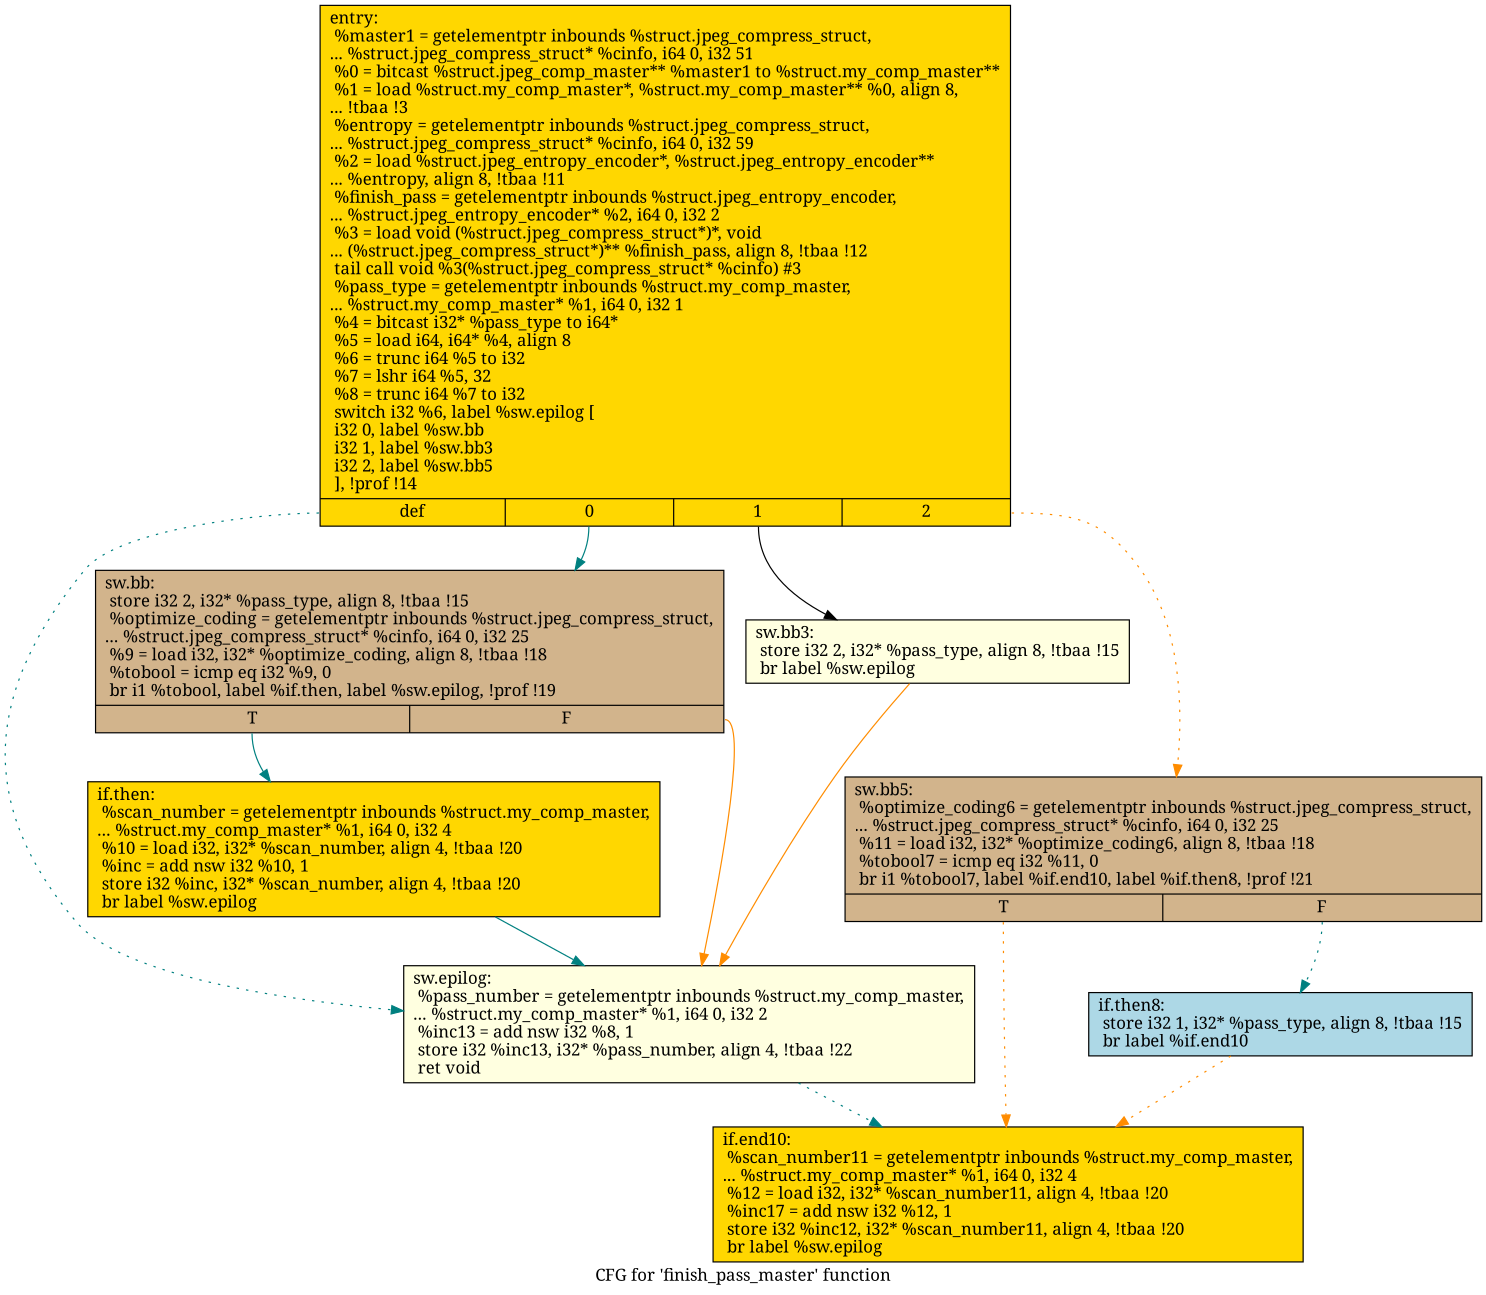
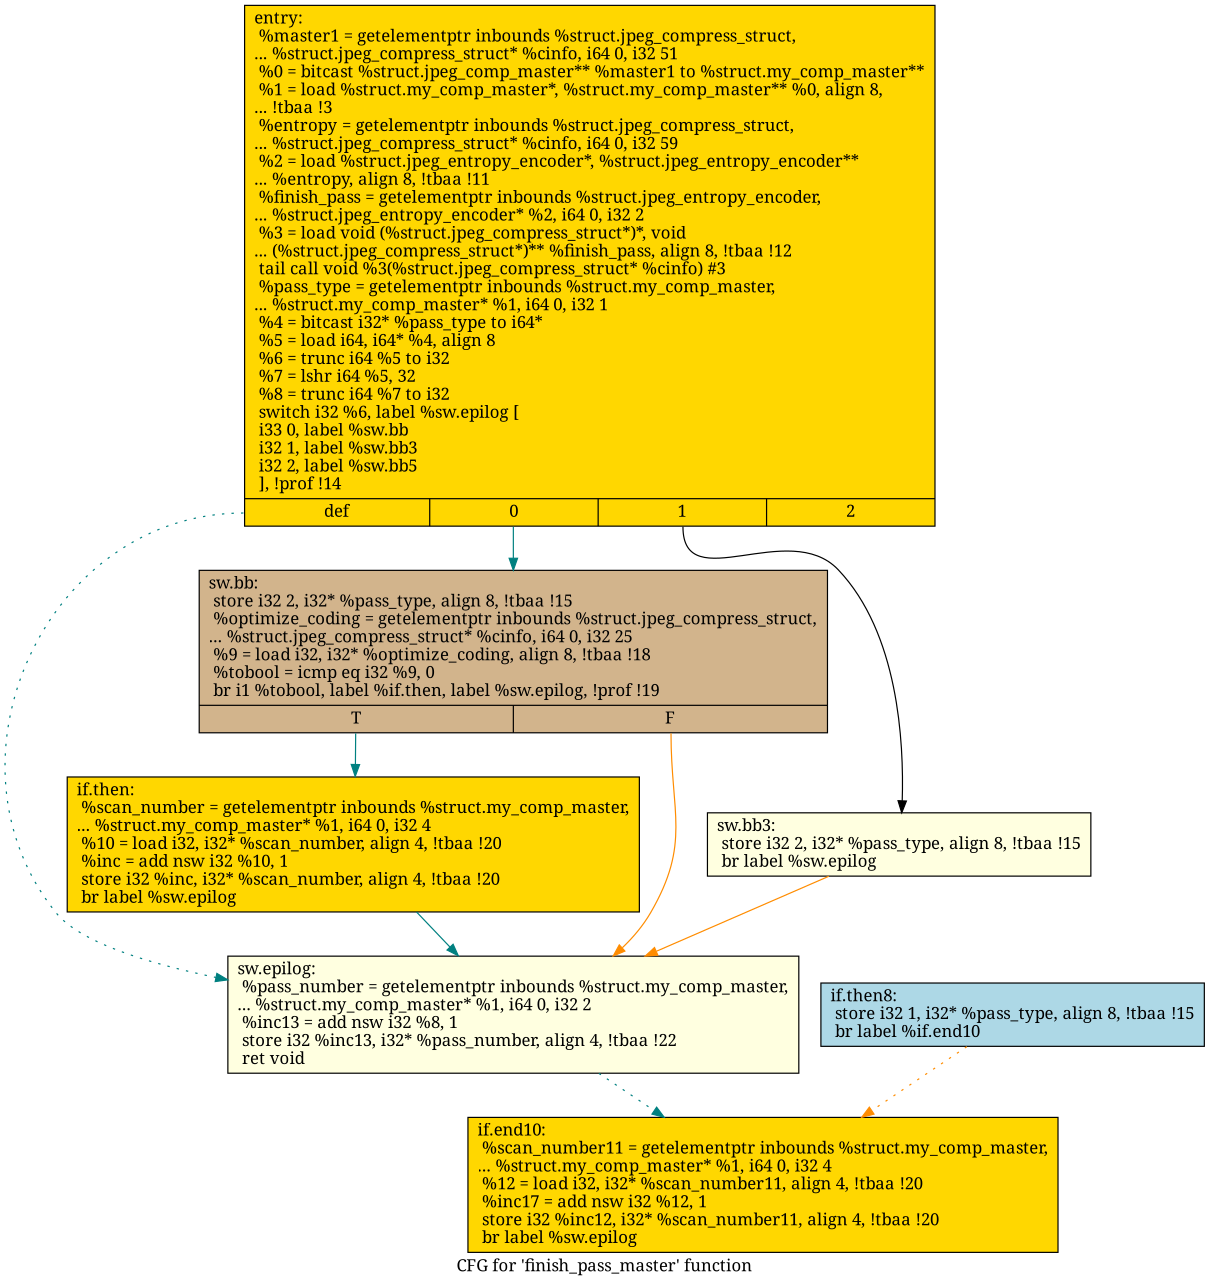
node "entry:": text "i32 0, label %sw.bb" -> "i33 0, label %sw.bb"
node "sw.bb5:": removed
